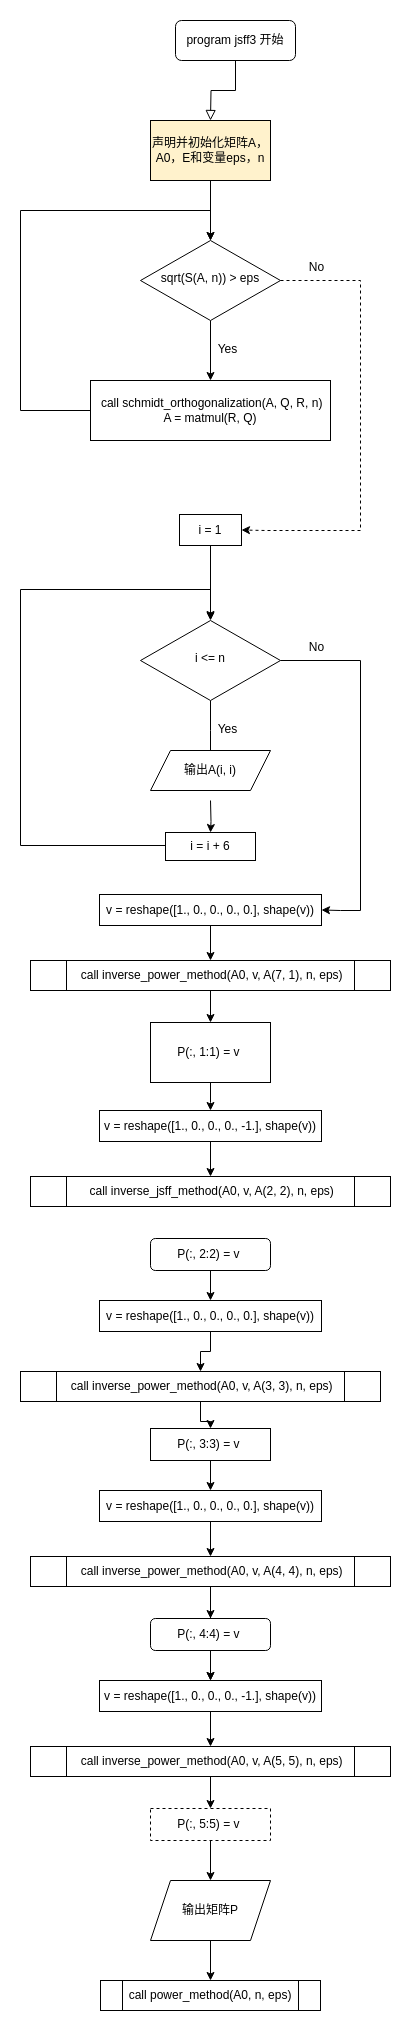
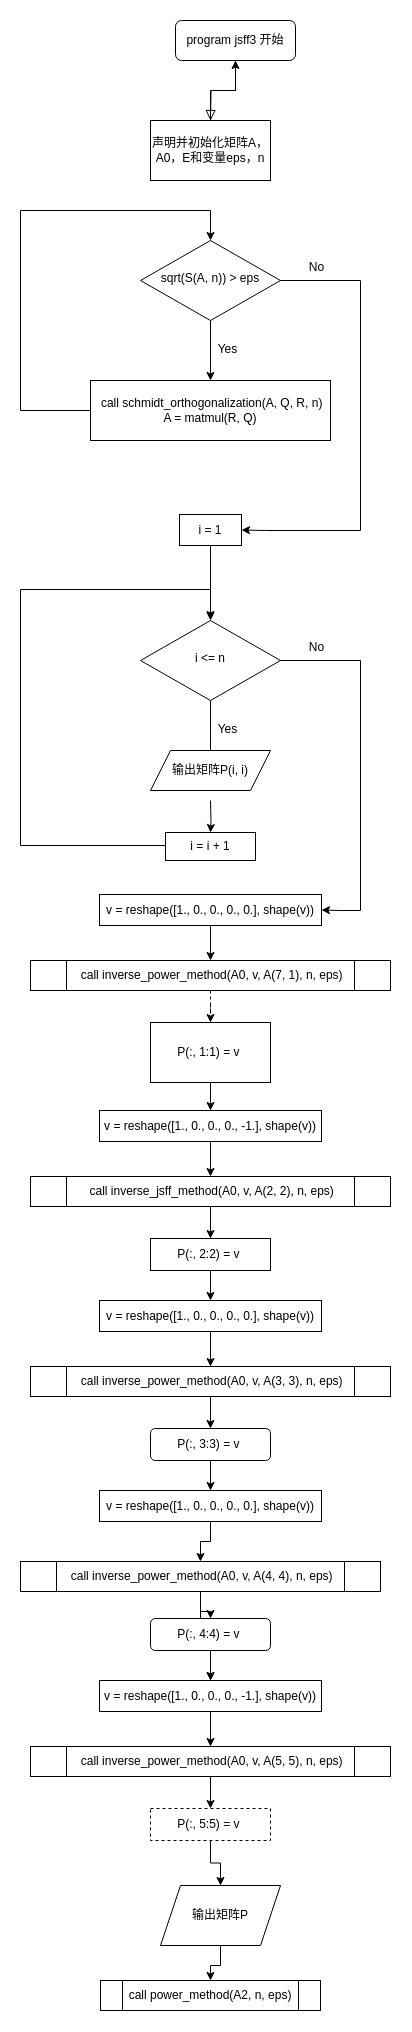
node "声明并初始化矩阵A，A0，E和变量eps，n": fillcolor #fff2cc -> #ffffff
edge "声明并初始化矩阵A，A0，E和变量eps，n" -> "sqrt(S(A, n)) > eps": now "声明并初始化矩阵A，A0，E和变量eps，n" -> "program jsff3 开始"
edge "sqrt(S(A, n)) > eps" -> "i = 1": style dashed -> solid
node "输出A(i, i)": label "输出A(i, i)" -> "输出矩阵P(i, i)"
node "i = i + 6": label "i = i + 6" -> "i = i + 1"
edge "call inverse_power_method(A0, v, A(7, 1), n, eps)" -> "P(:, 1:1) = v": style solid -> dashed
edge "call inverse_jsff_method(A0, v, A(2, 2), n, eps)" -> "P(:, 2:2) = v": added
node "P(:, 2:2) = v": shape rounded rectangle -> rectangle
node "call inverse_power_method(A0, v, A(3, 3), n, eps)": moved (201, 1387) -> (211, 1382)
node "P(:, 3:3) = v": shape rectangle -> rounded rectangle
node "call inverse_power_method(A0, v, A(4, 4), n, eps)": moved (211, 1572) -> (201, 1577)
node "输出矩阵P": moved (211, 1911) -> (221, 1916)
node "call power_method(A0, n, eps)": label "call power_method(A0, n, eps)" -> "call power_method(A2, n, eps)"
